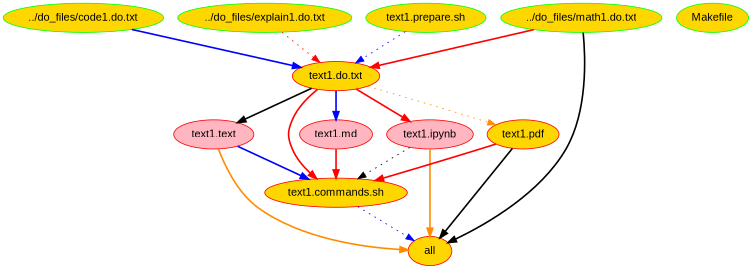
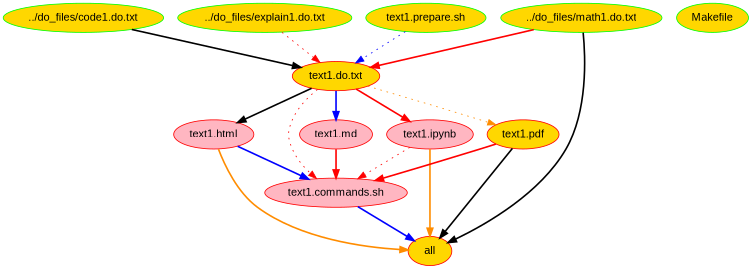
edge "../do_files/code1.do.txt" -> "text1.do.txt": color blue -> black
edge "text1.do.txt" -> "text1.commands.sh": style bold -> dotted
node "text1.text": label "text1.text" -> "text1.html"
edge "text1.ipynb" -> "text1.commands.sh": color black -> red
node "text1.commands.sh": fillcolor gold -> lightpink
edge "text1.commands.sh" -> "all": style dotted -> bold
